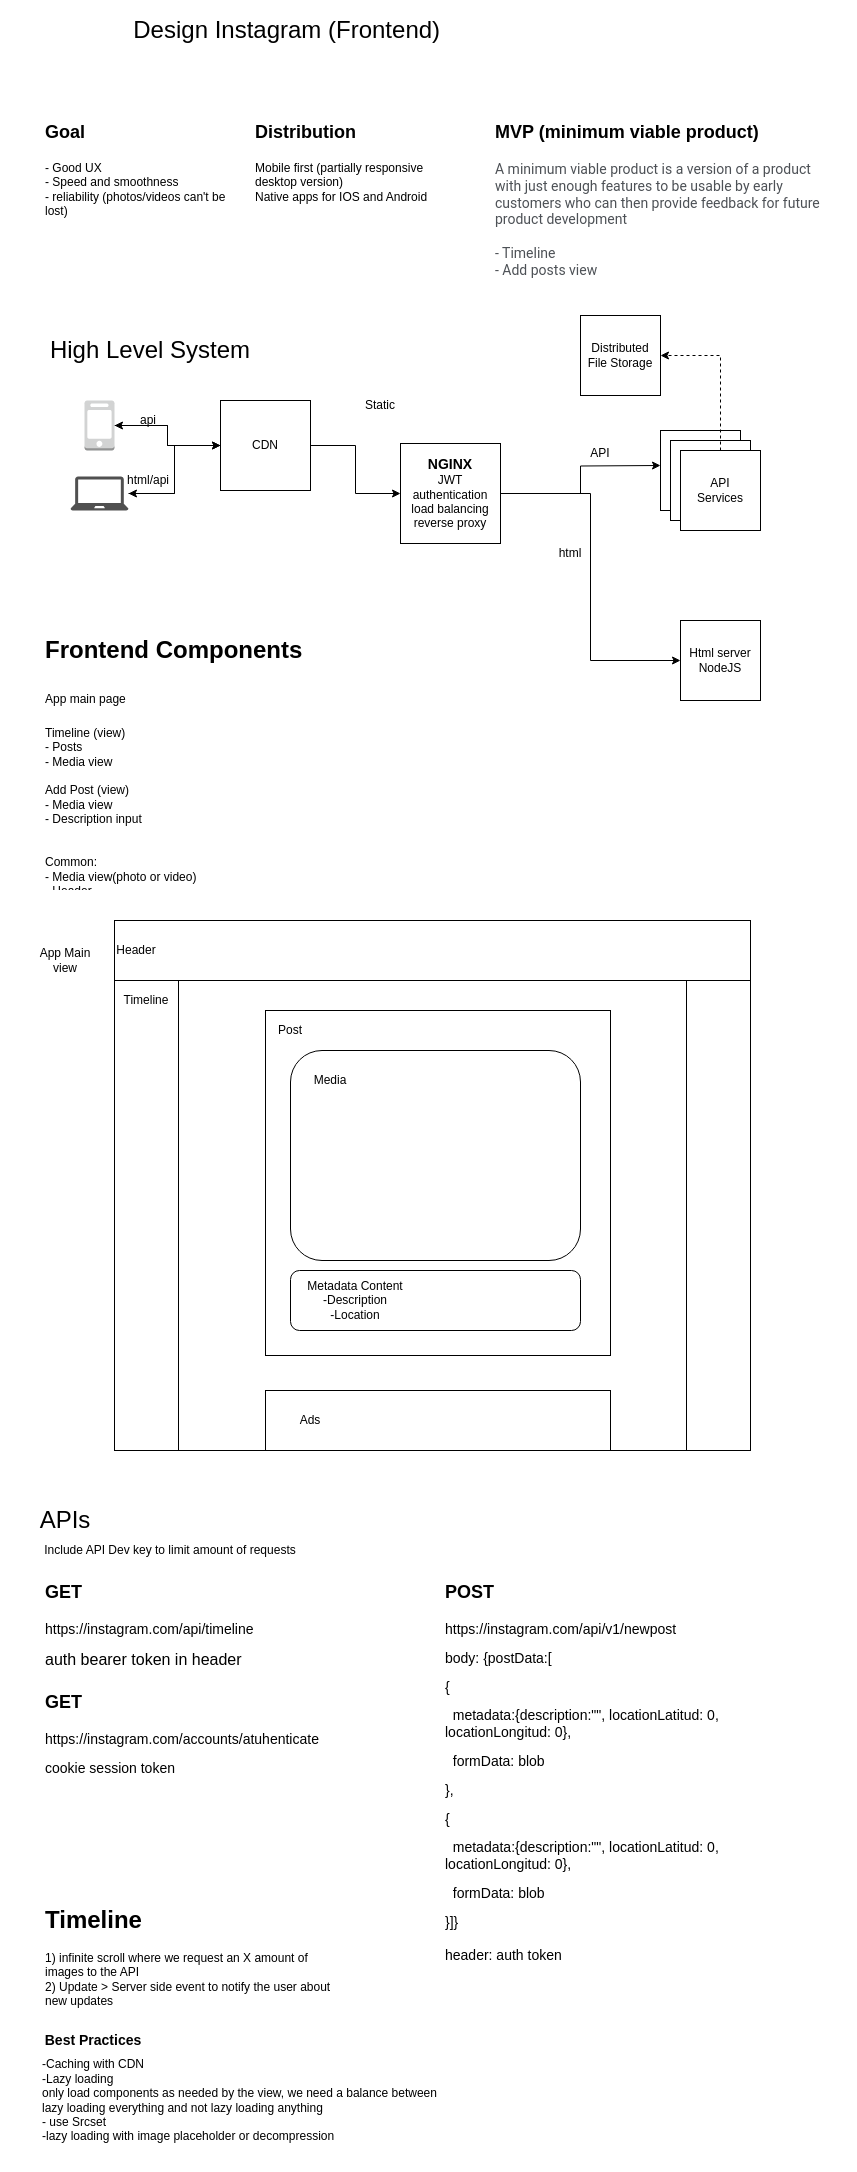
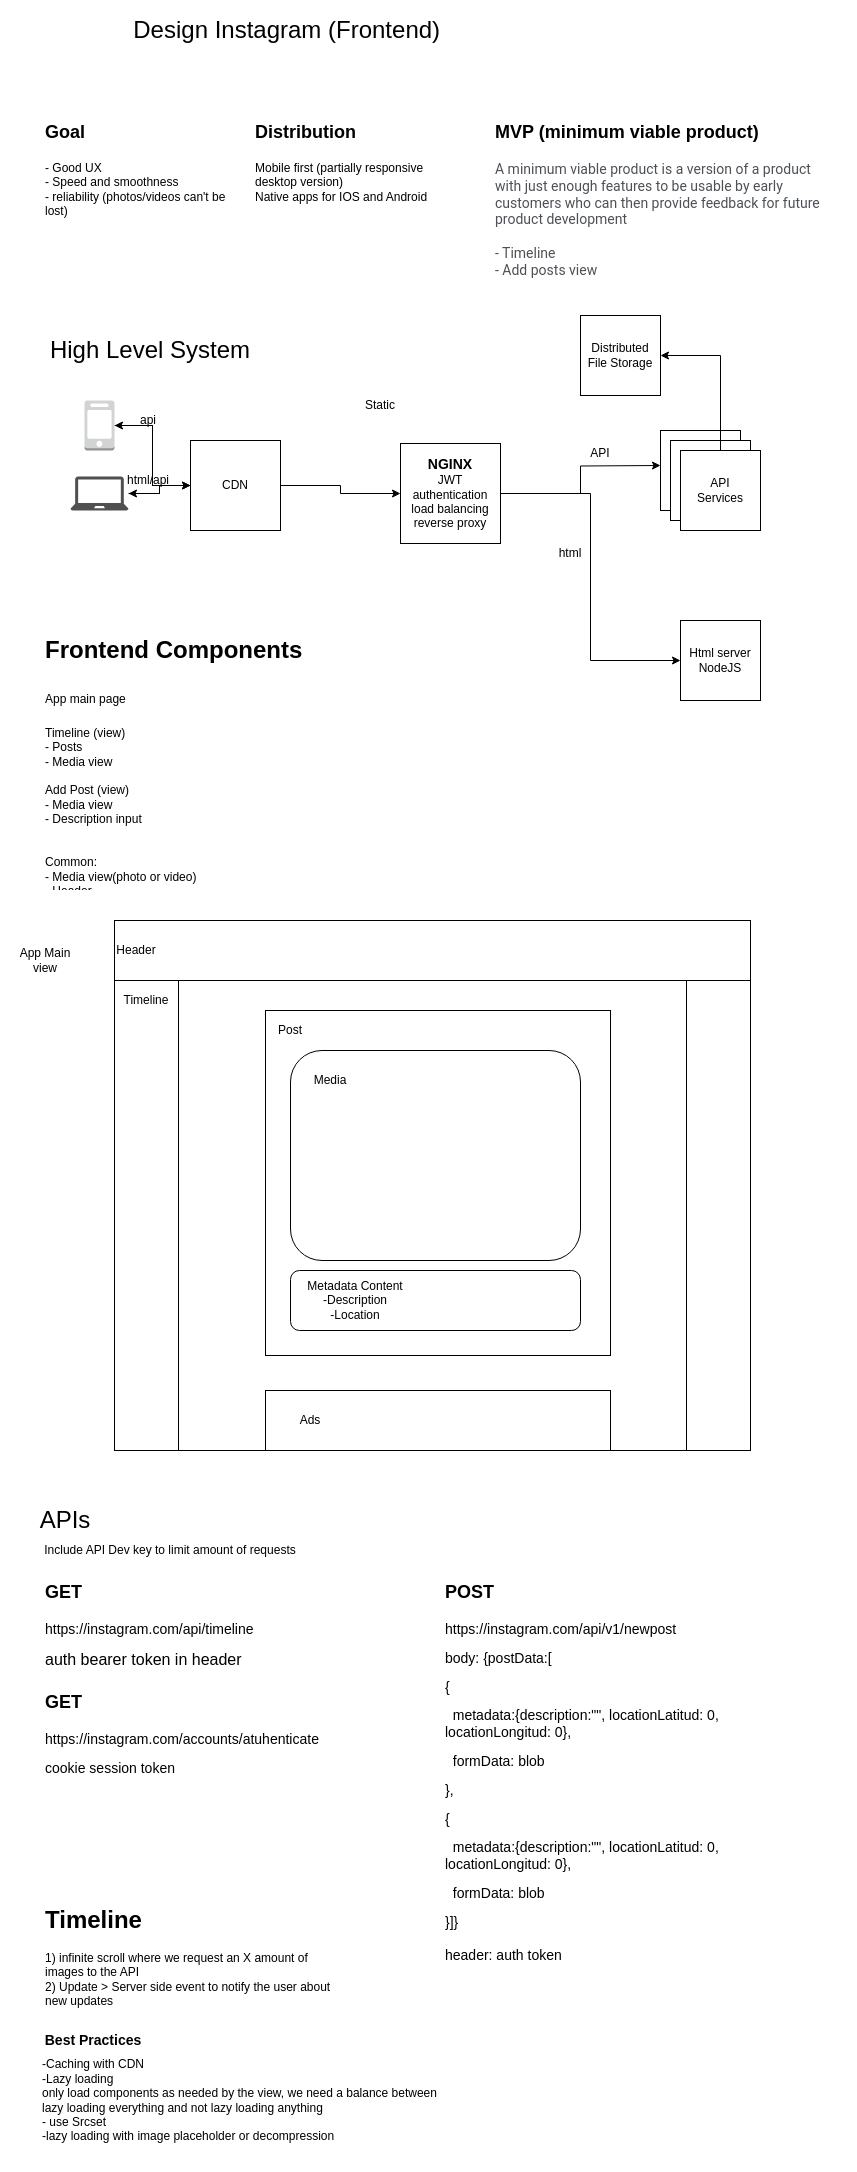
edge "API Services" -> "Distributed File Storage": style dashed -> solid
node "CDN": moved (266, 446) -> (236, 486)
node "App Main view": moved (66, 961) -> (46, 961)
